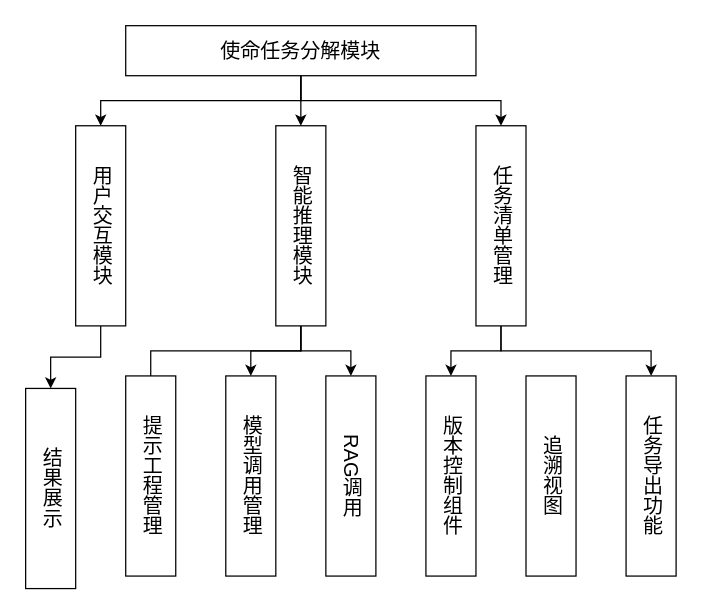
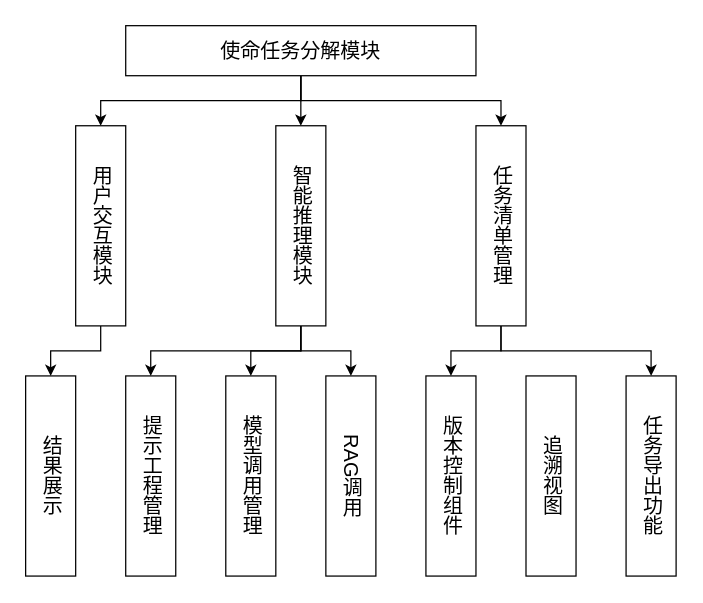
edge "智能推理模块" -- "提示工程管理": arrowhead none -> classic
node "结果展示": moved (51, 488) -> (51, 476)
